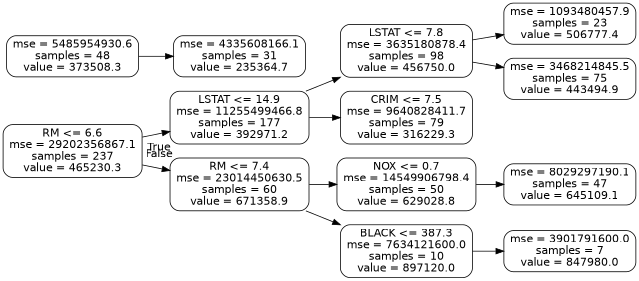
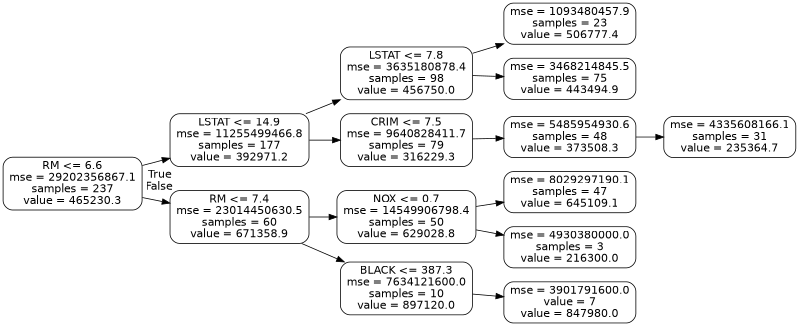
edge "CRIM <= 7.5 mse = 9640828411.7 samples = 79 value = 316229.3" -> "mse = 5485954930.6 samples = 48 value = 373508.3": added
node "mse = 4930380000.0 samples = 3 value = 216300.0": added
node "mse = 3901791600.0 samples = 7 value = 847980.0": label "mse = 3901791600.0 samples = 7 value = 847980.0" -> "mse = 3901791600.0 value = 7 value = 847980.0"
